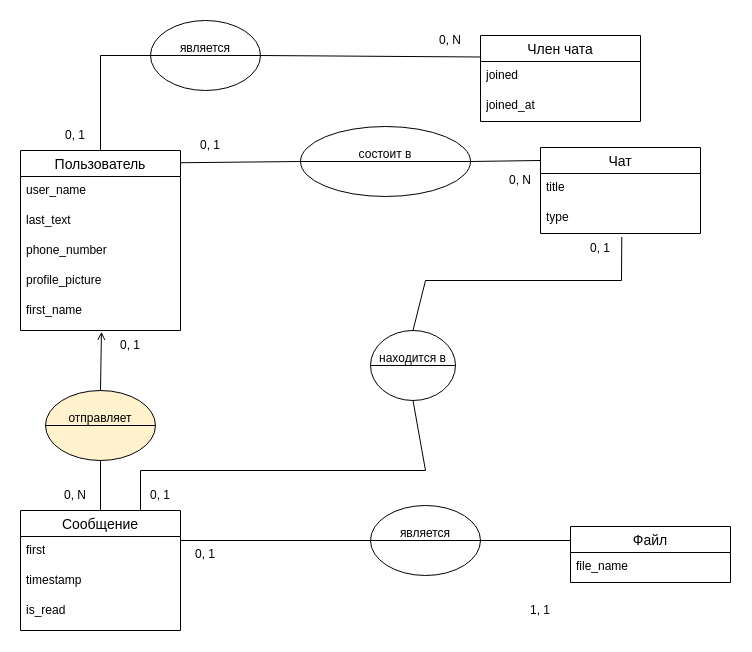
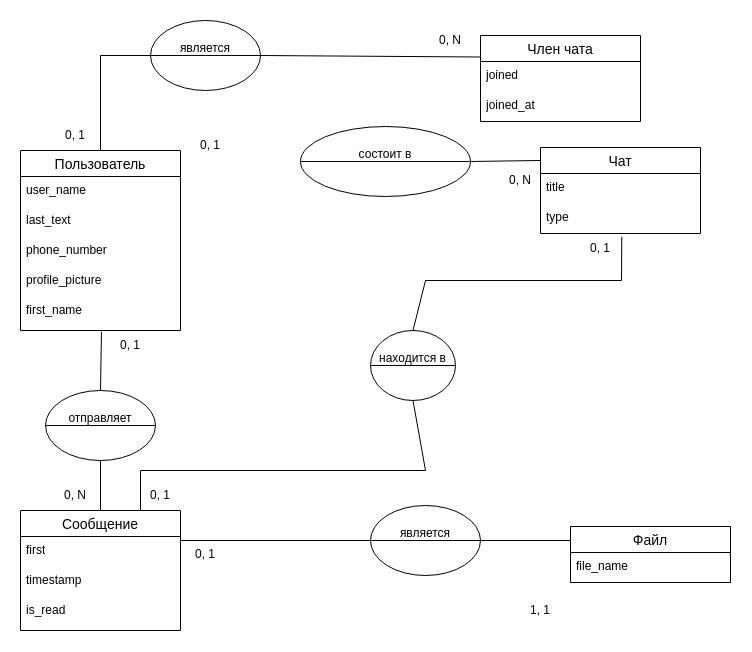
edge "состоит в" -- "Пользователь": removed
edge "отправляет" -> "first_name": arrowhead open -> none
node "отправляет": fillcolor #fff2cc -> #ffffff
